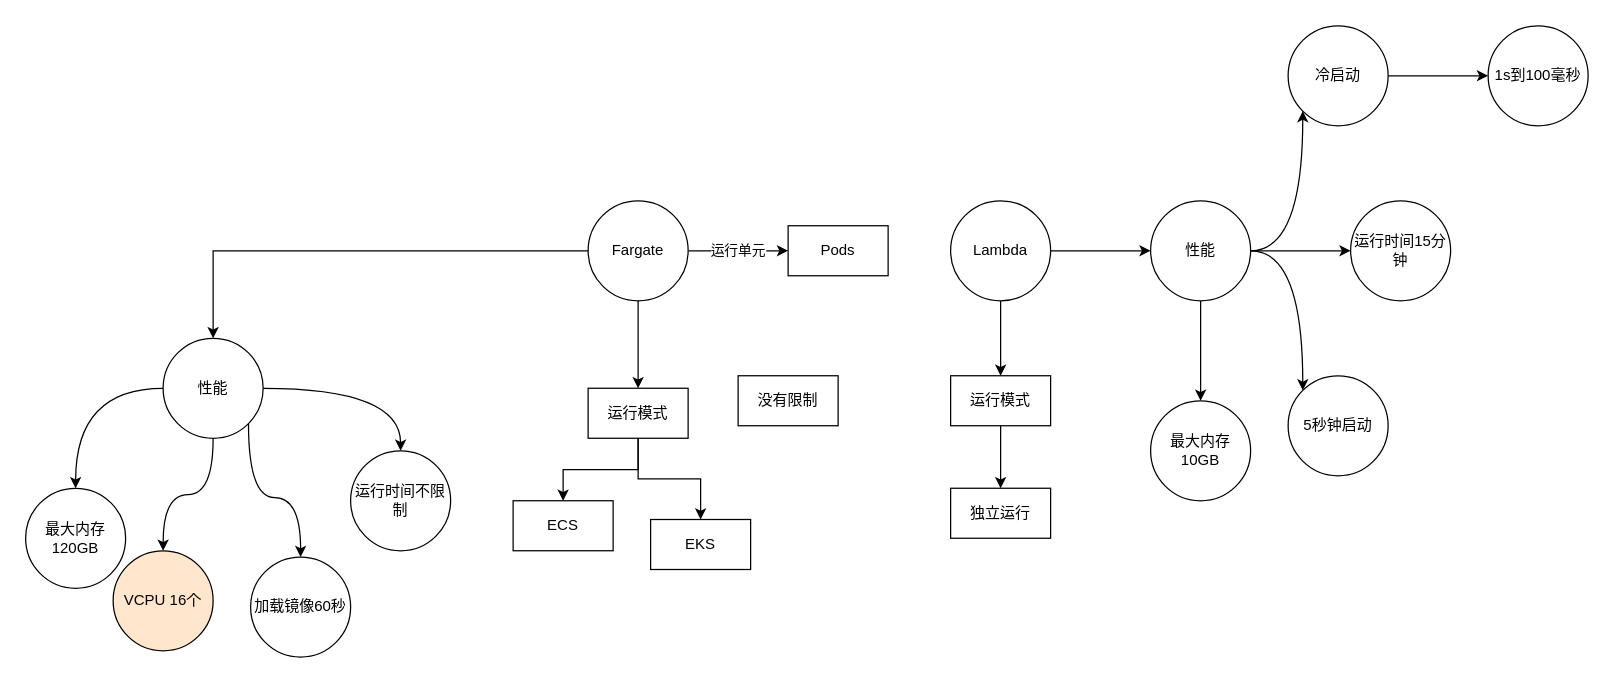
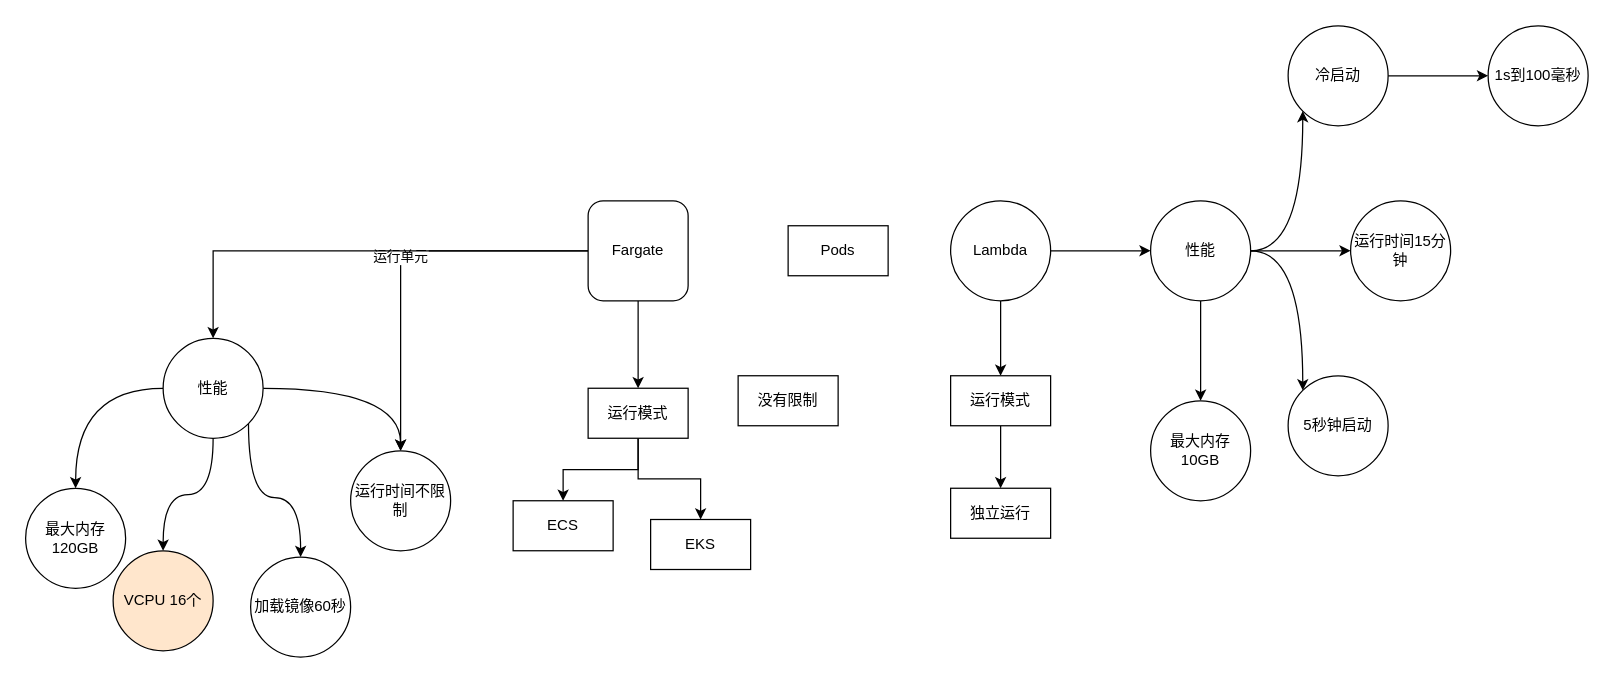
node "Fargate": shape ellipse -> rounded rectangle
edge "Fargate" -> "Pods": now "Fargate" -> "运行时间不限制"
